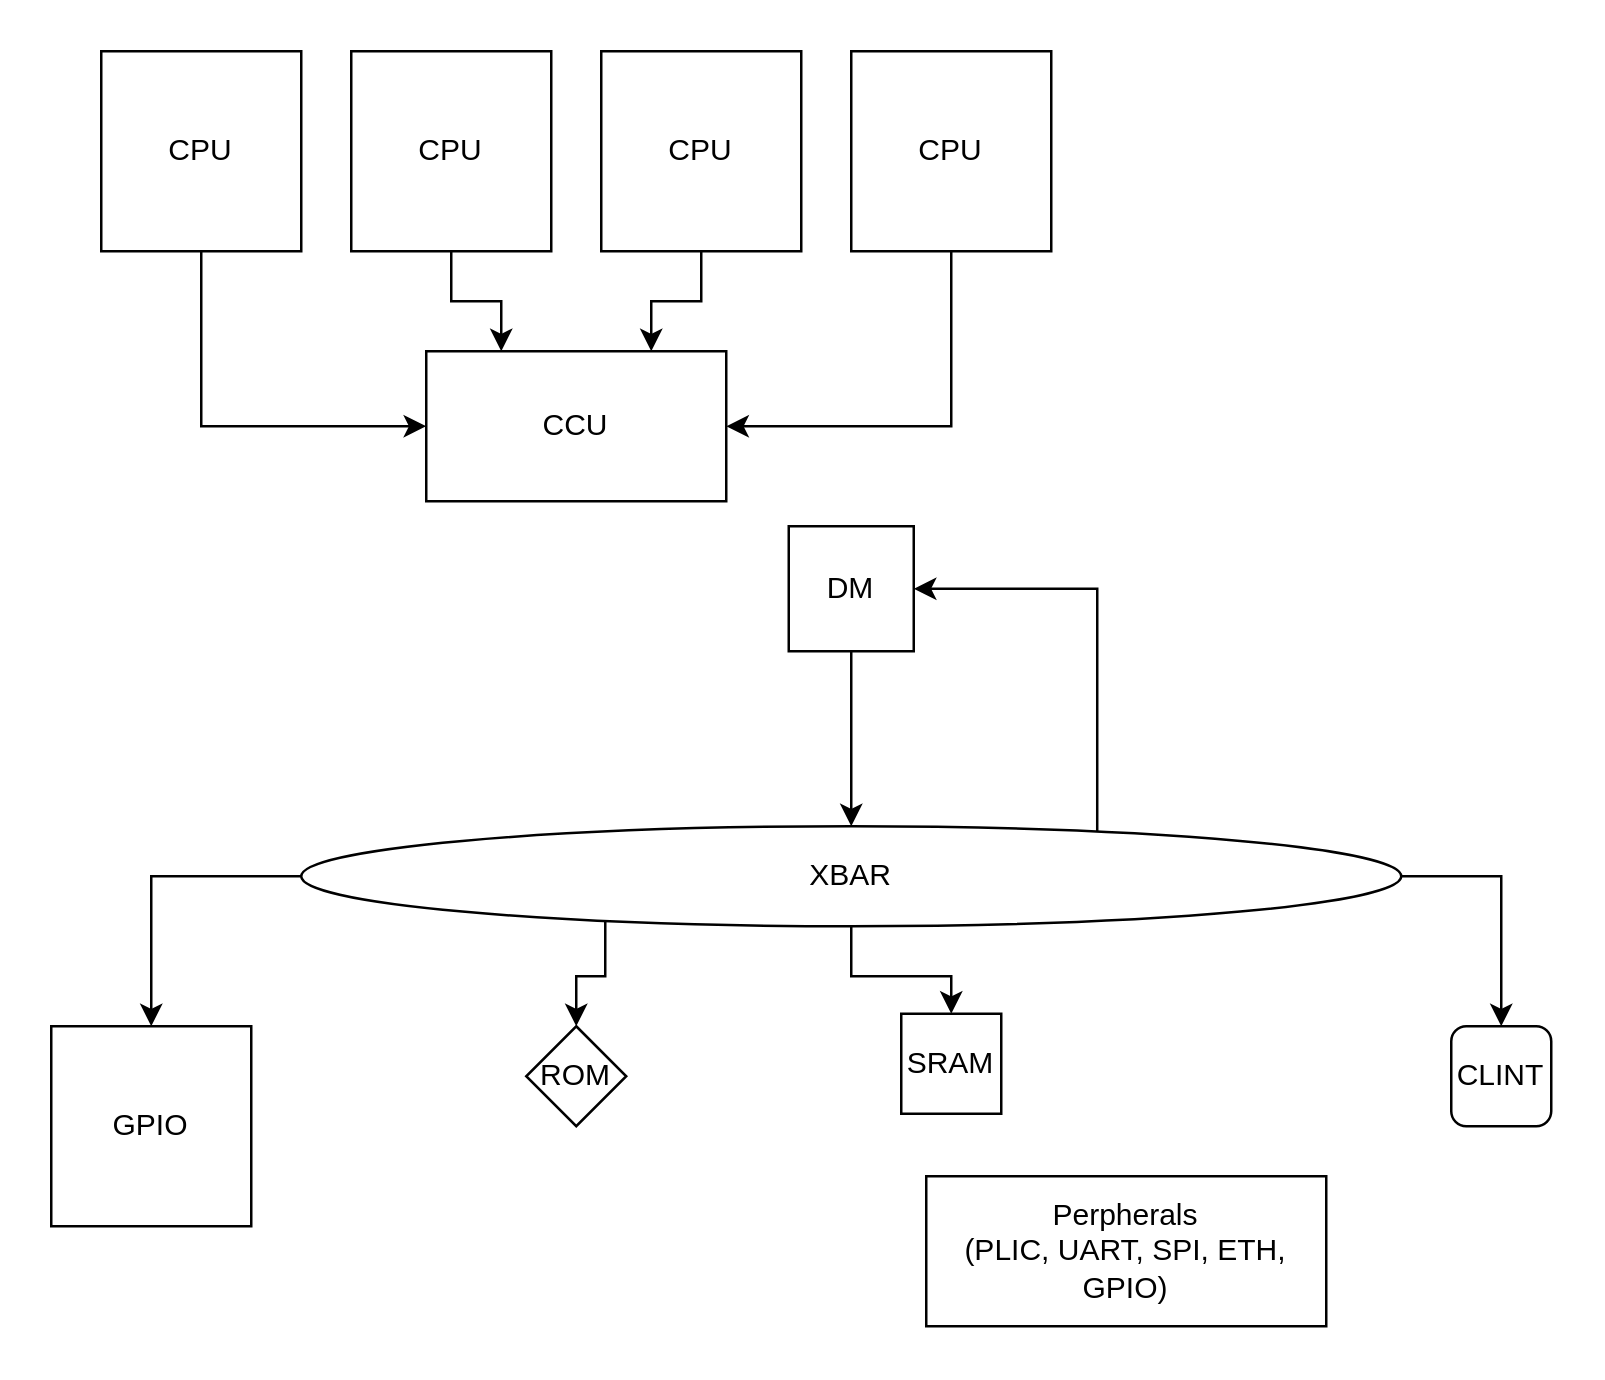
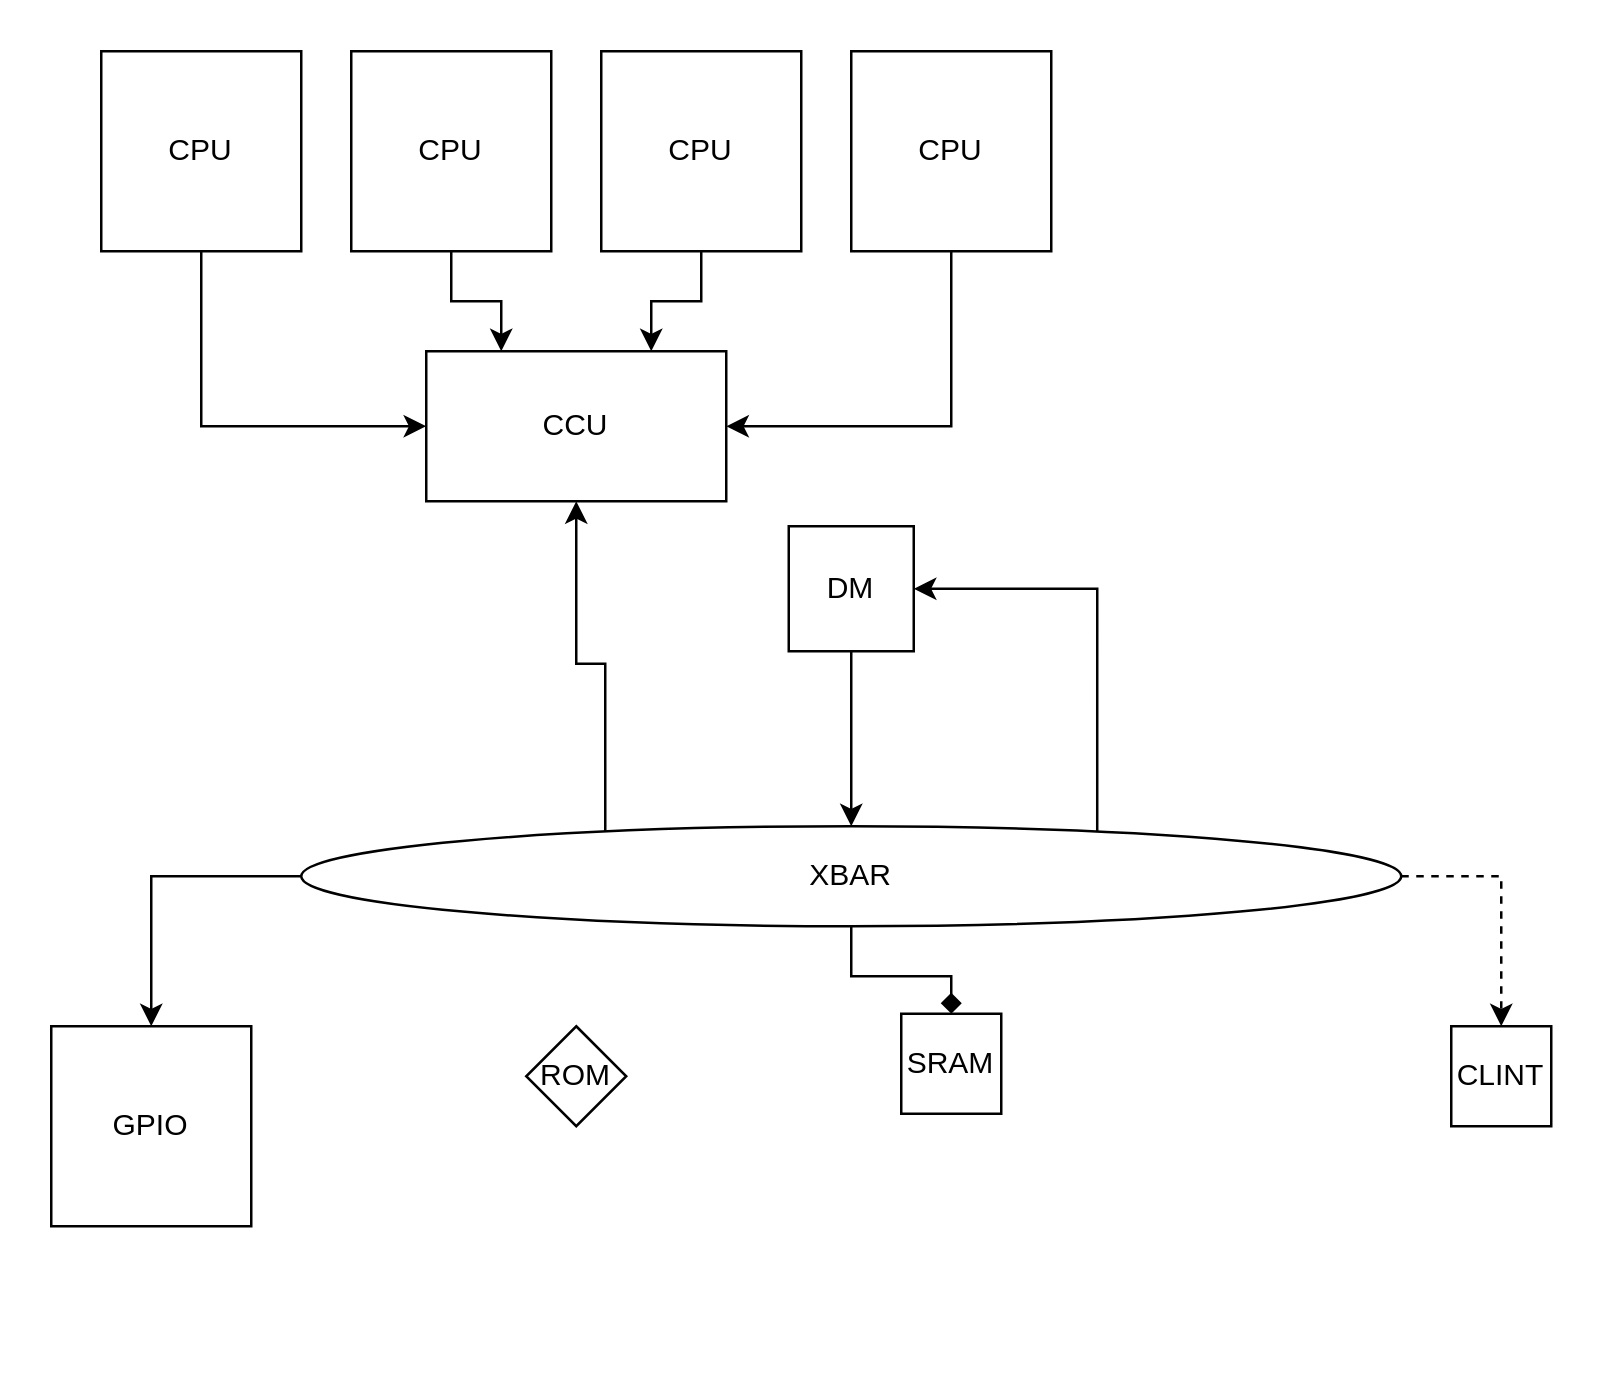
edge "XBAR" -> "CLINT": style solid -> dashed
edge "XBAR" -> "ROM": now "XBAR" -> "CCU"
edge "XBAR" -> "SRAM": arrowhead classic -> diamond
node "CLINT": shape rounded rectangle -> rectangle
node "Perpherals (PLIC, UART, SPI, ETH, GPIO)": removed
